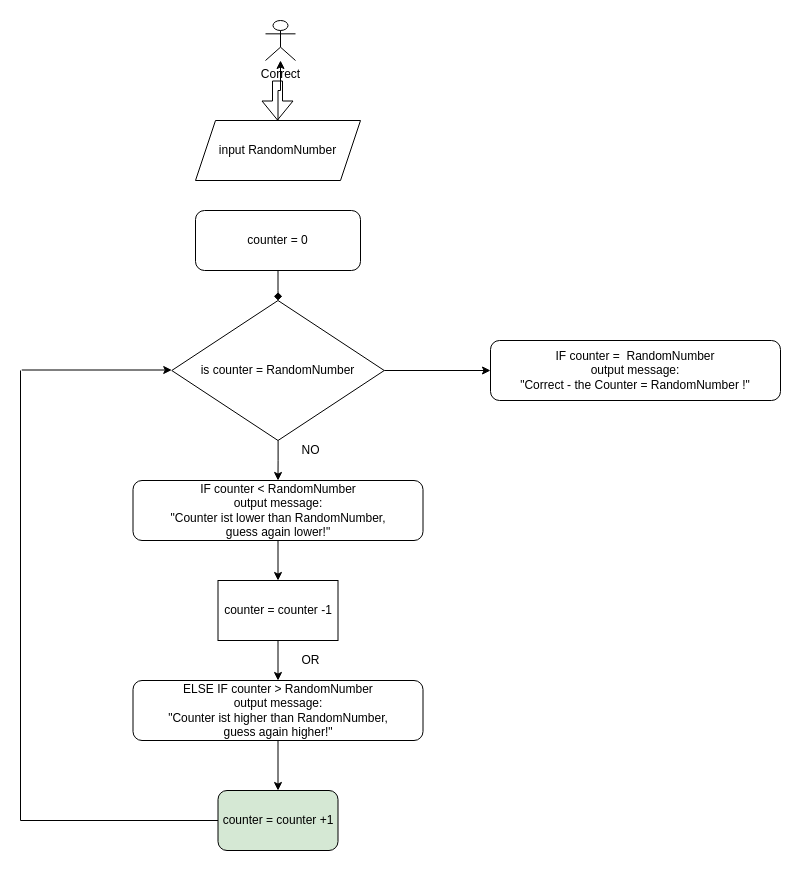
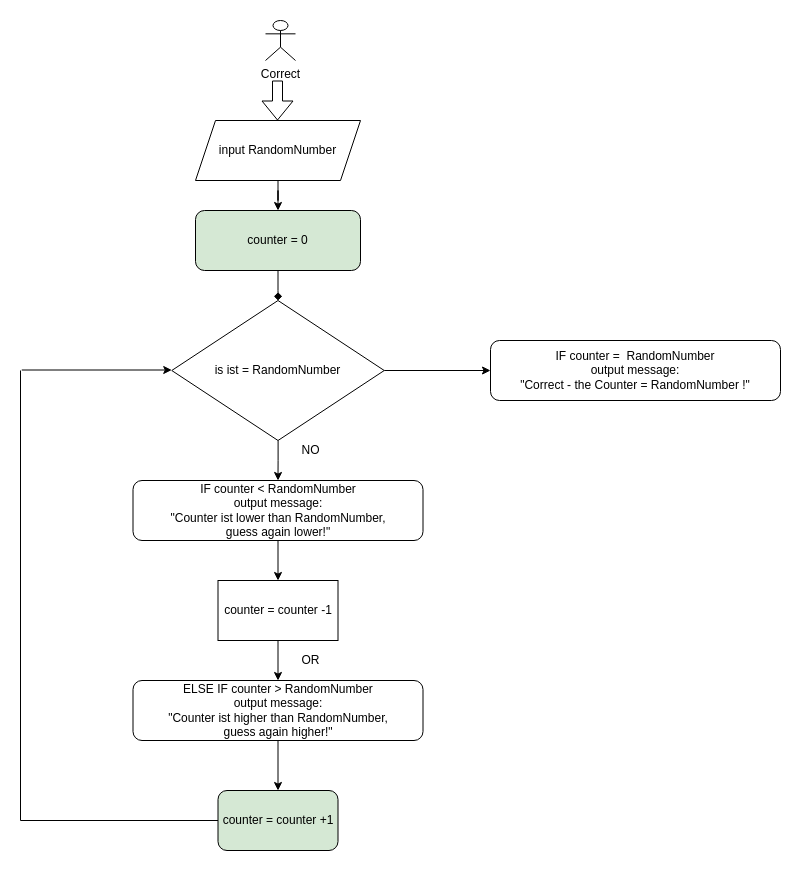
edge "input RandomNumber" -> "Correct": now "input RandomNumber" -> "counter = 0"
node "counter = 0": fillcolor #ffffff -> #d5e8d4
node "is counter = RandomNumber": label "is counter = RandomNumber" -> "is ist = RandomNumber"
